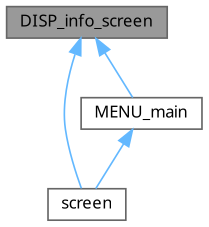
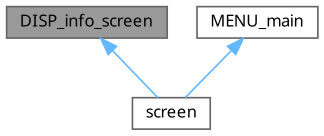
edge "MENU_main" -> "DISP_info_screen": removed
